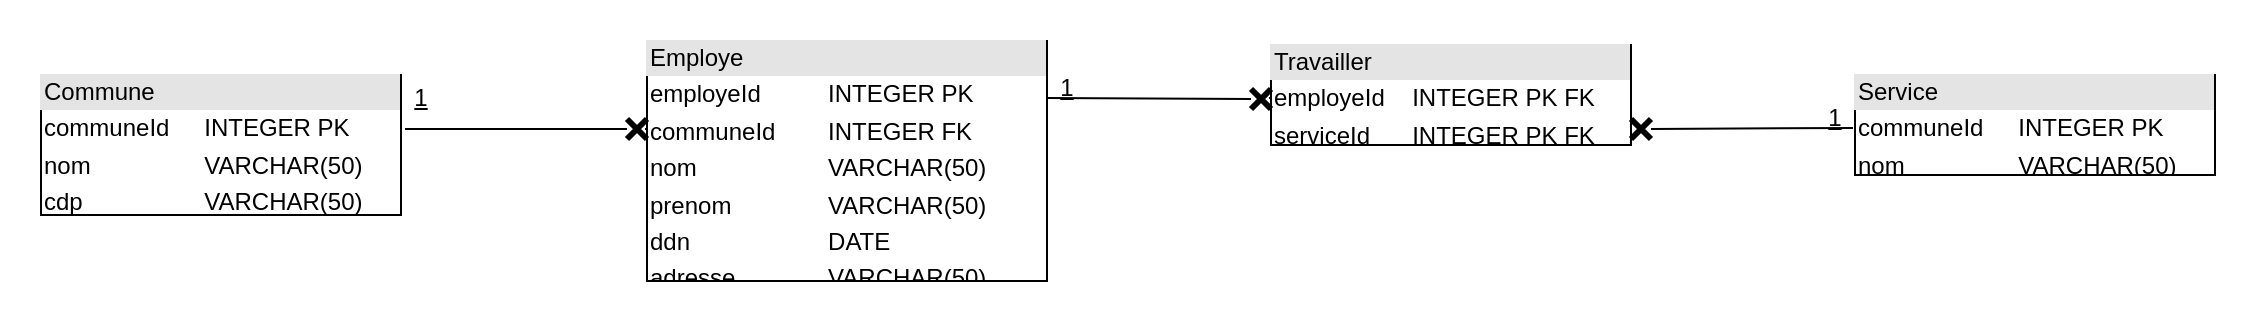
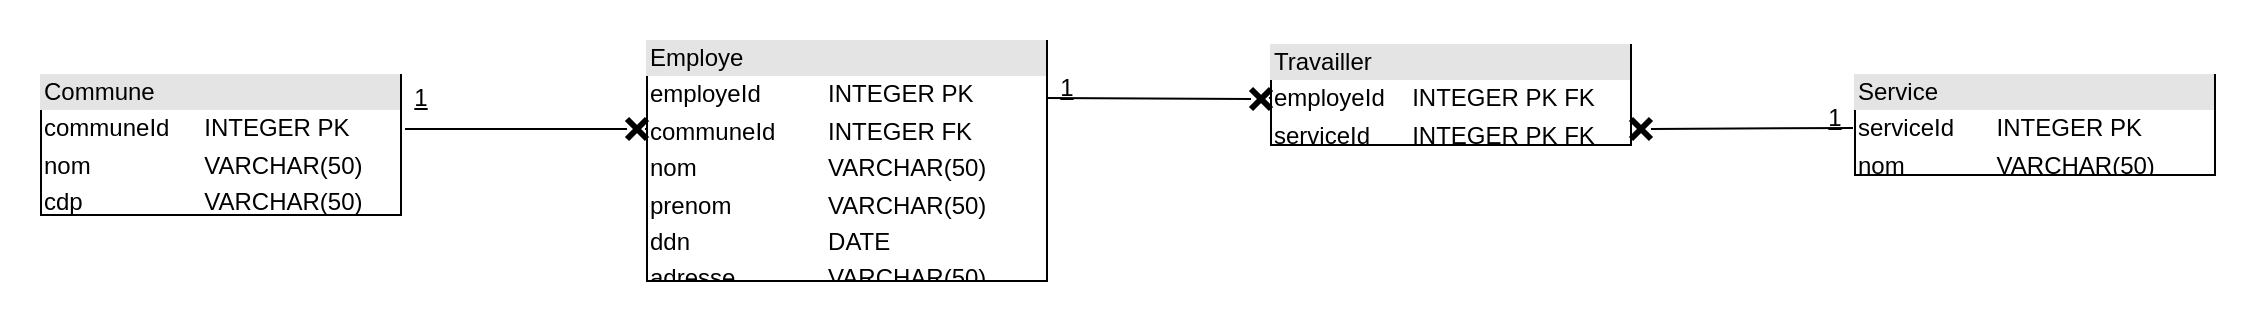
node "Service communeId INTEGER PK nom VARCHAR(50)": label "Service communeId INTEGER PK nom VARCHAR(50)" -> "Service serviceId INTEGER PK nom VARCHAR(50)"
